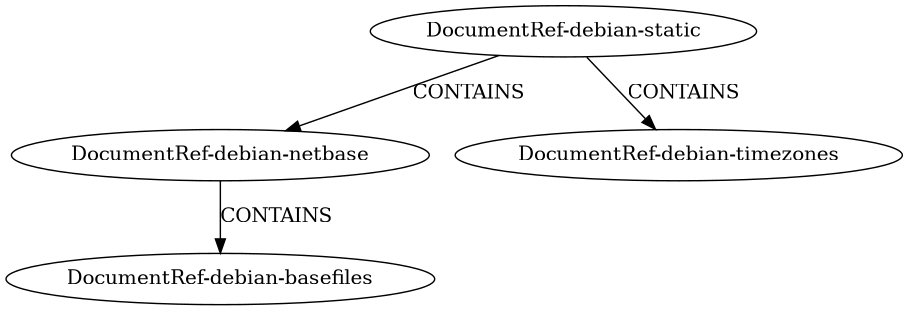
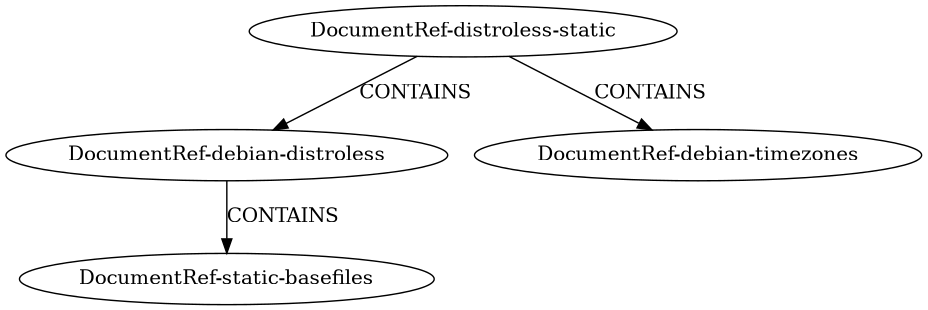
node "DocumentRef-debian-static": label "DocumentRef-debian-static" -> "DocumentRef-distroless-static"
node "DocumentRef-debian-netbase": label "DocumentRef-debian-netbase" -> "DocumentRef-debian-distroless"
node "DocumentRef-debian-basefiles": label "DocumentRef-debian-basefiles" -> "DocumentRef-static-basefiles"
